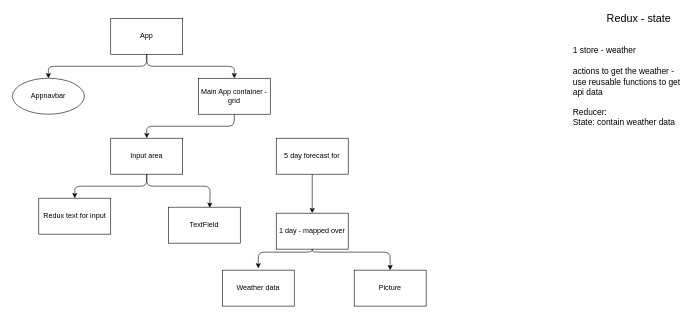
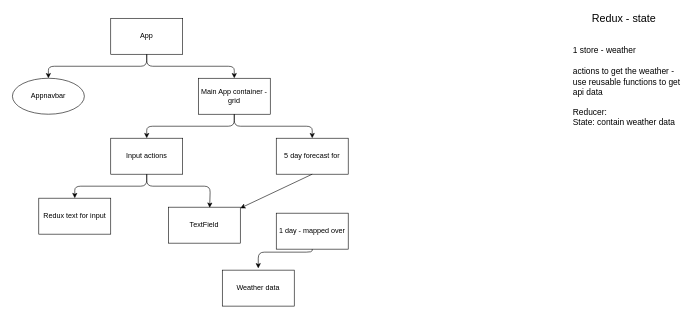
node "Redux - state": moved (639, 18) -> (624, 18)
edge "Main App container - grid" -> "5 day forecast for": added
node "Input area": label "Input area" -> "Input actions"
edge "5 day forecast for" -> "1 day - mapped over": now "5 day forecast for" -> "TextField"
edge "1 day - mapped over" -> "Picture": removed
node "Picture": removed
